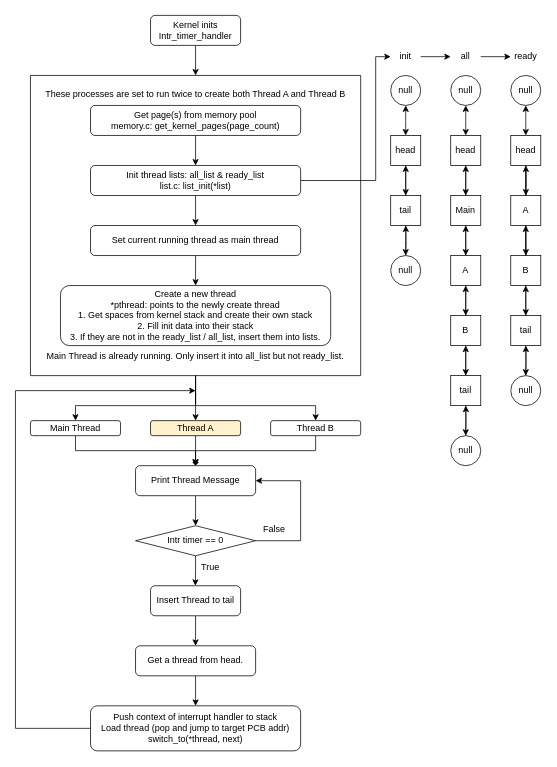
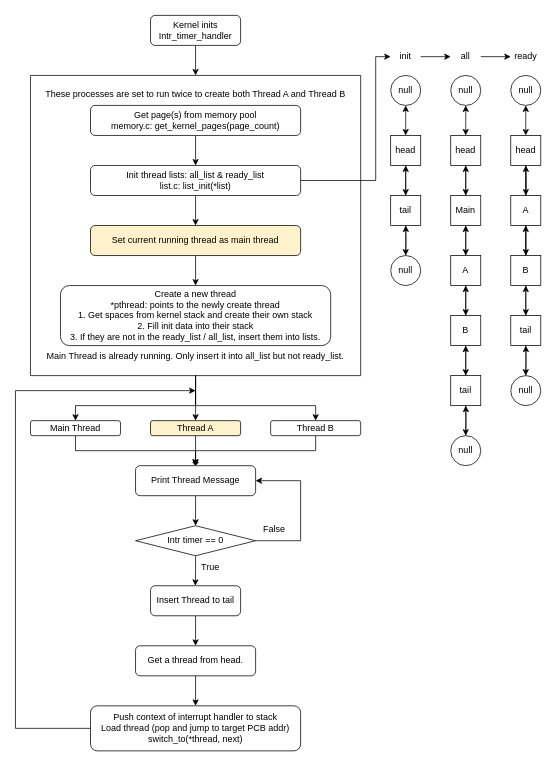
node "Set current running thread as main thread": fillcolor #ffffff -> #fff2cc
